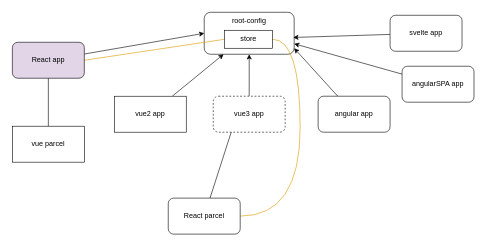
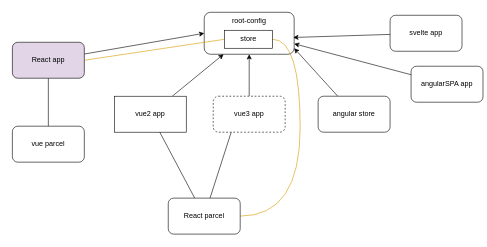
node "angularSPA app": moved (438, 84) -> (447, 84)
node "angular app": label "angular app" -> "angular store"
node "vue parcel": shape rectangle -> rounded rectangle
edge "vue2 app" -- "React parcel": added
